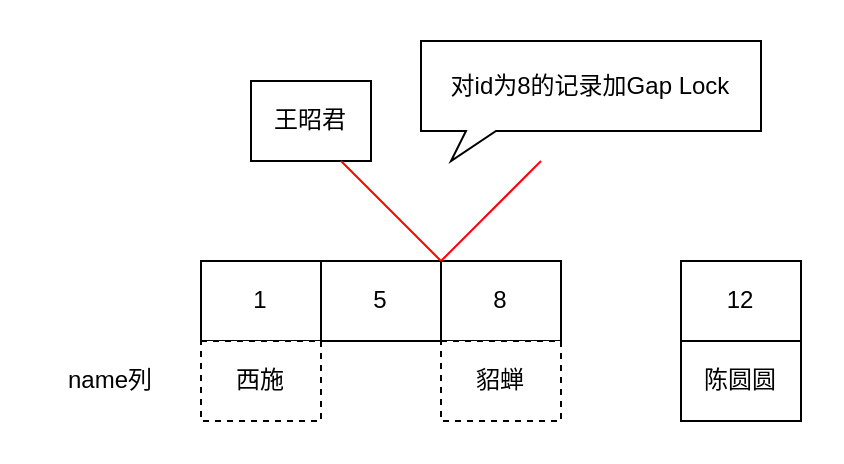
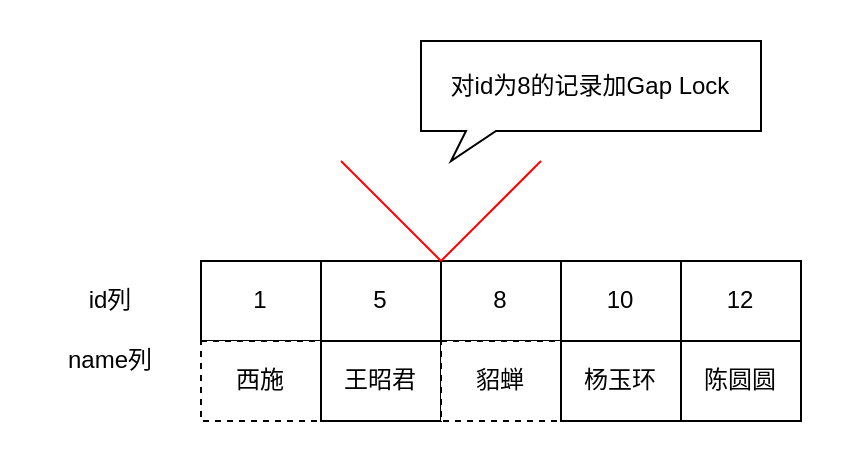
node "王昭君": moved (311, 121) -> (381, 381)
node "id列": added
node "10": added
node "name列": moved (111, 381) -> (111, 361)
node "杨玉环": added
